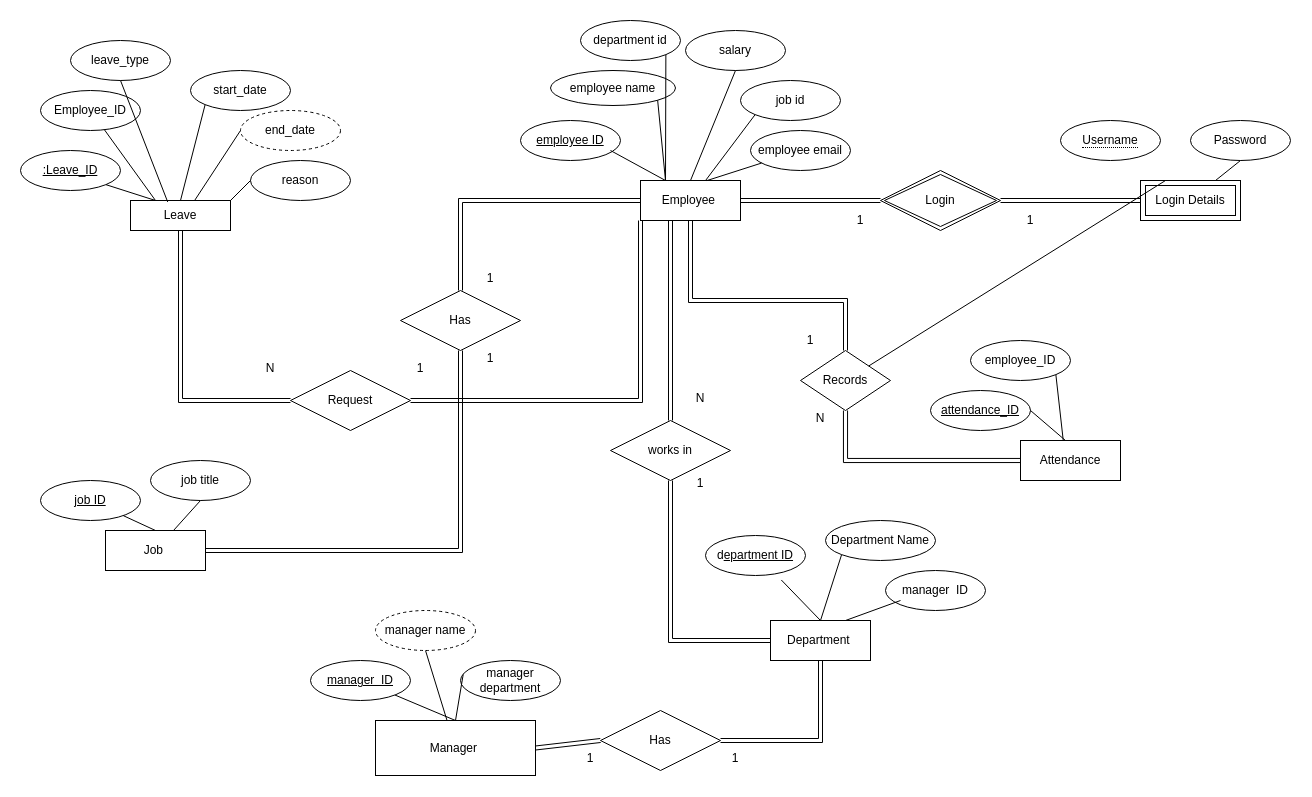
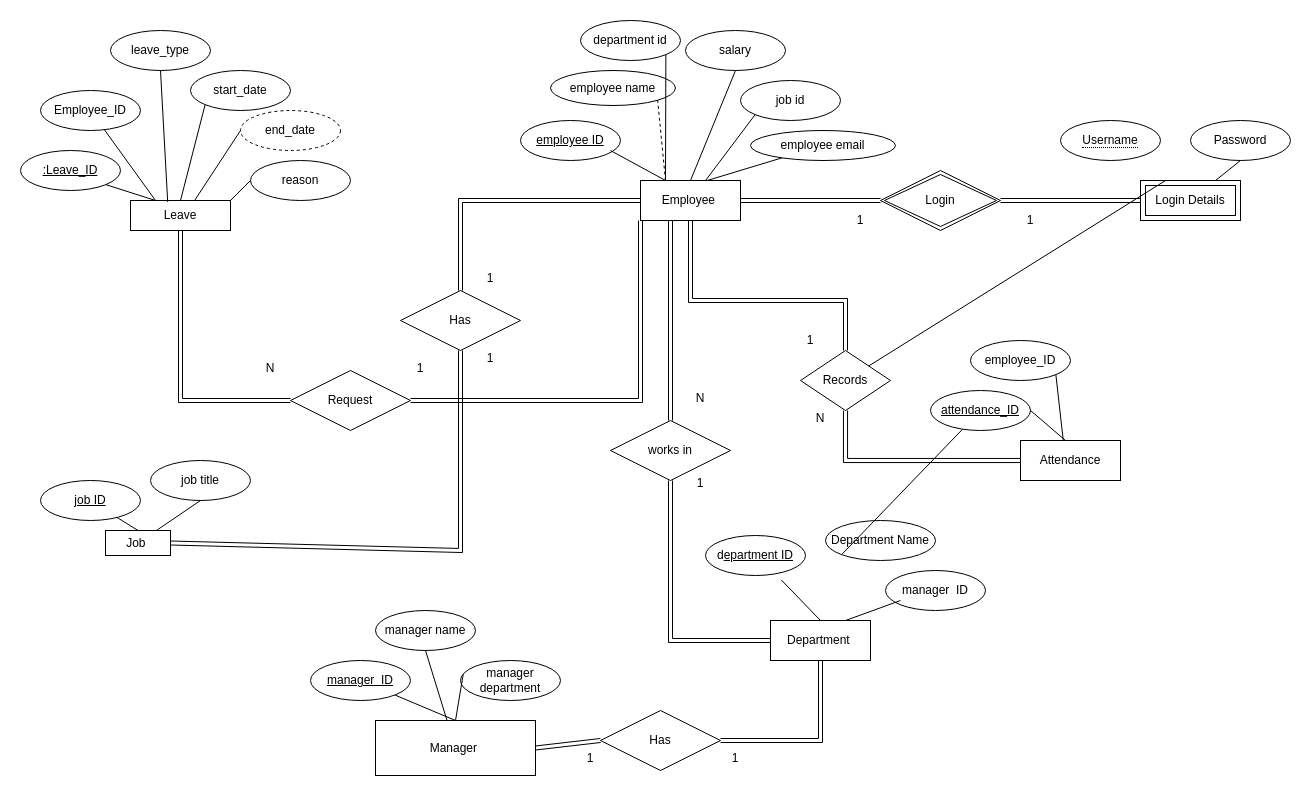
node "leave_type": moved (121, 61) -> (161, 51)
edge "employee name" -- "Employee": style solid -> dashed
node "employee email": size 100x40 -> 145x30
node "Job": size 100x40 -> 65x25
edge "Department Name" -- "Department": now "Department Name" -- "attendance_ID"
node "manager name": style dashed -> solid
